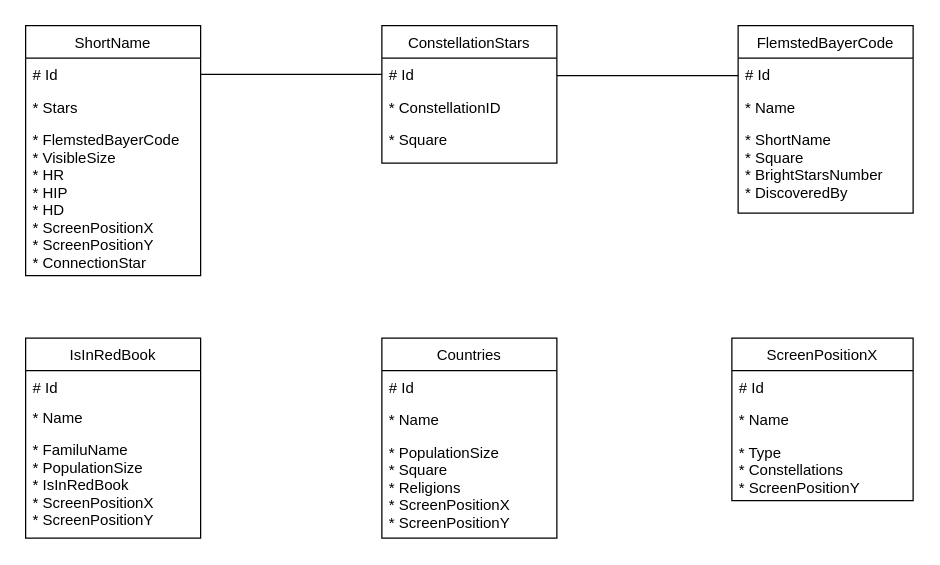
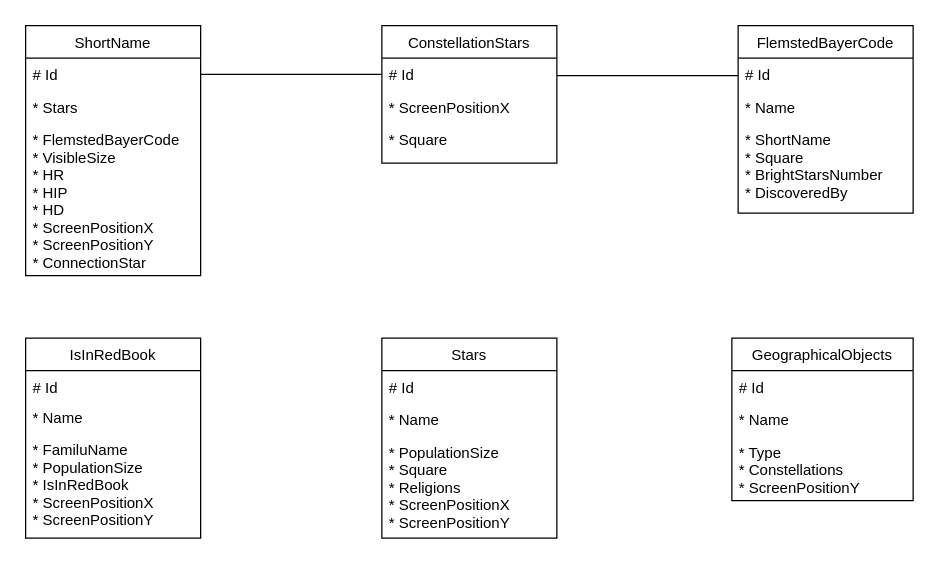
node "* ConstellationID": label "* ConstellationID" -> "* ScreenPositionX"
node "Countries": label "Countries" -> "Stars"
node "ScreenPositionX": label "ScreenPositionX" -> "GeographicalObjects"
